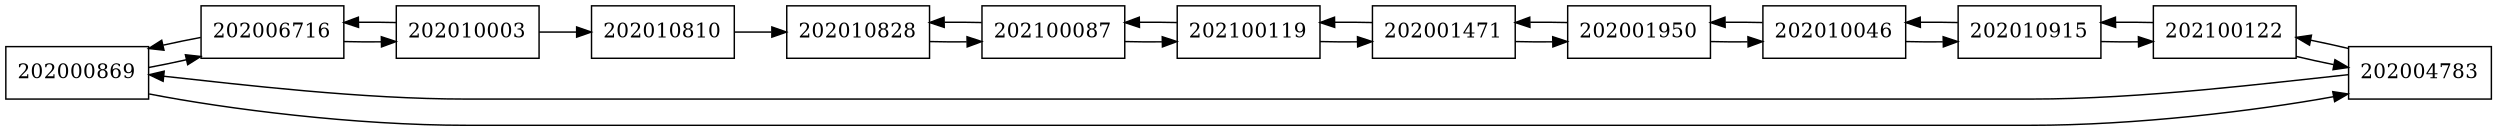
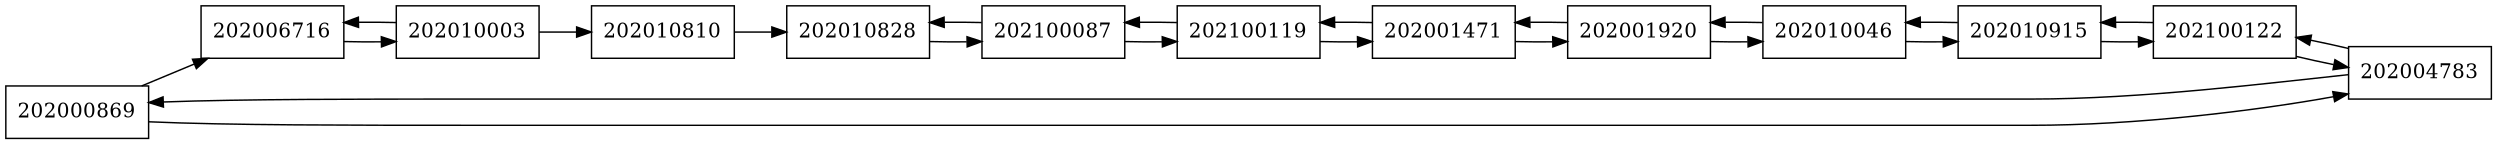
node "202001950": label "202001950" -> "202001920"
edge "202006716" -> "202000869": removed
